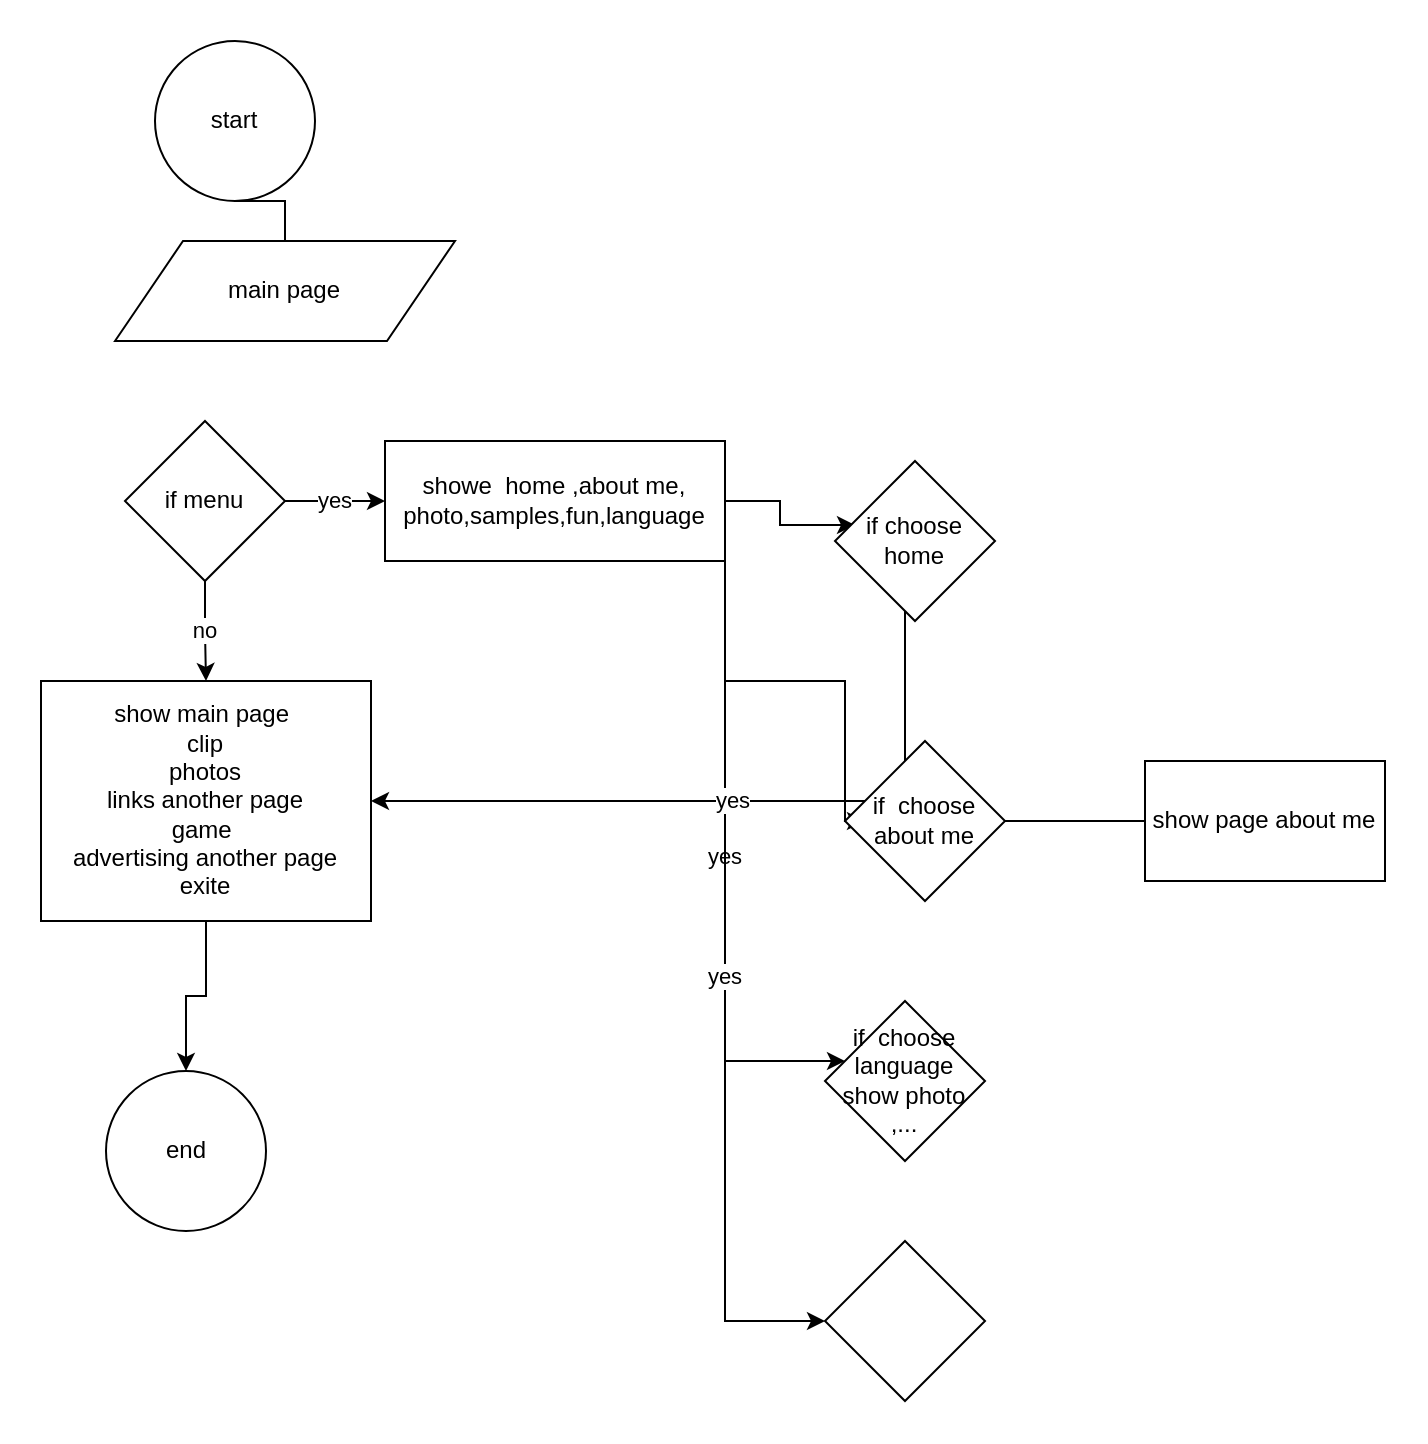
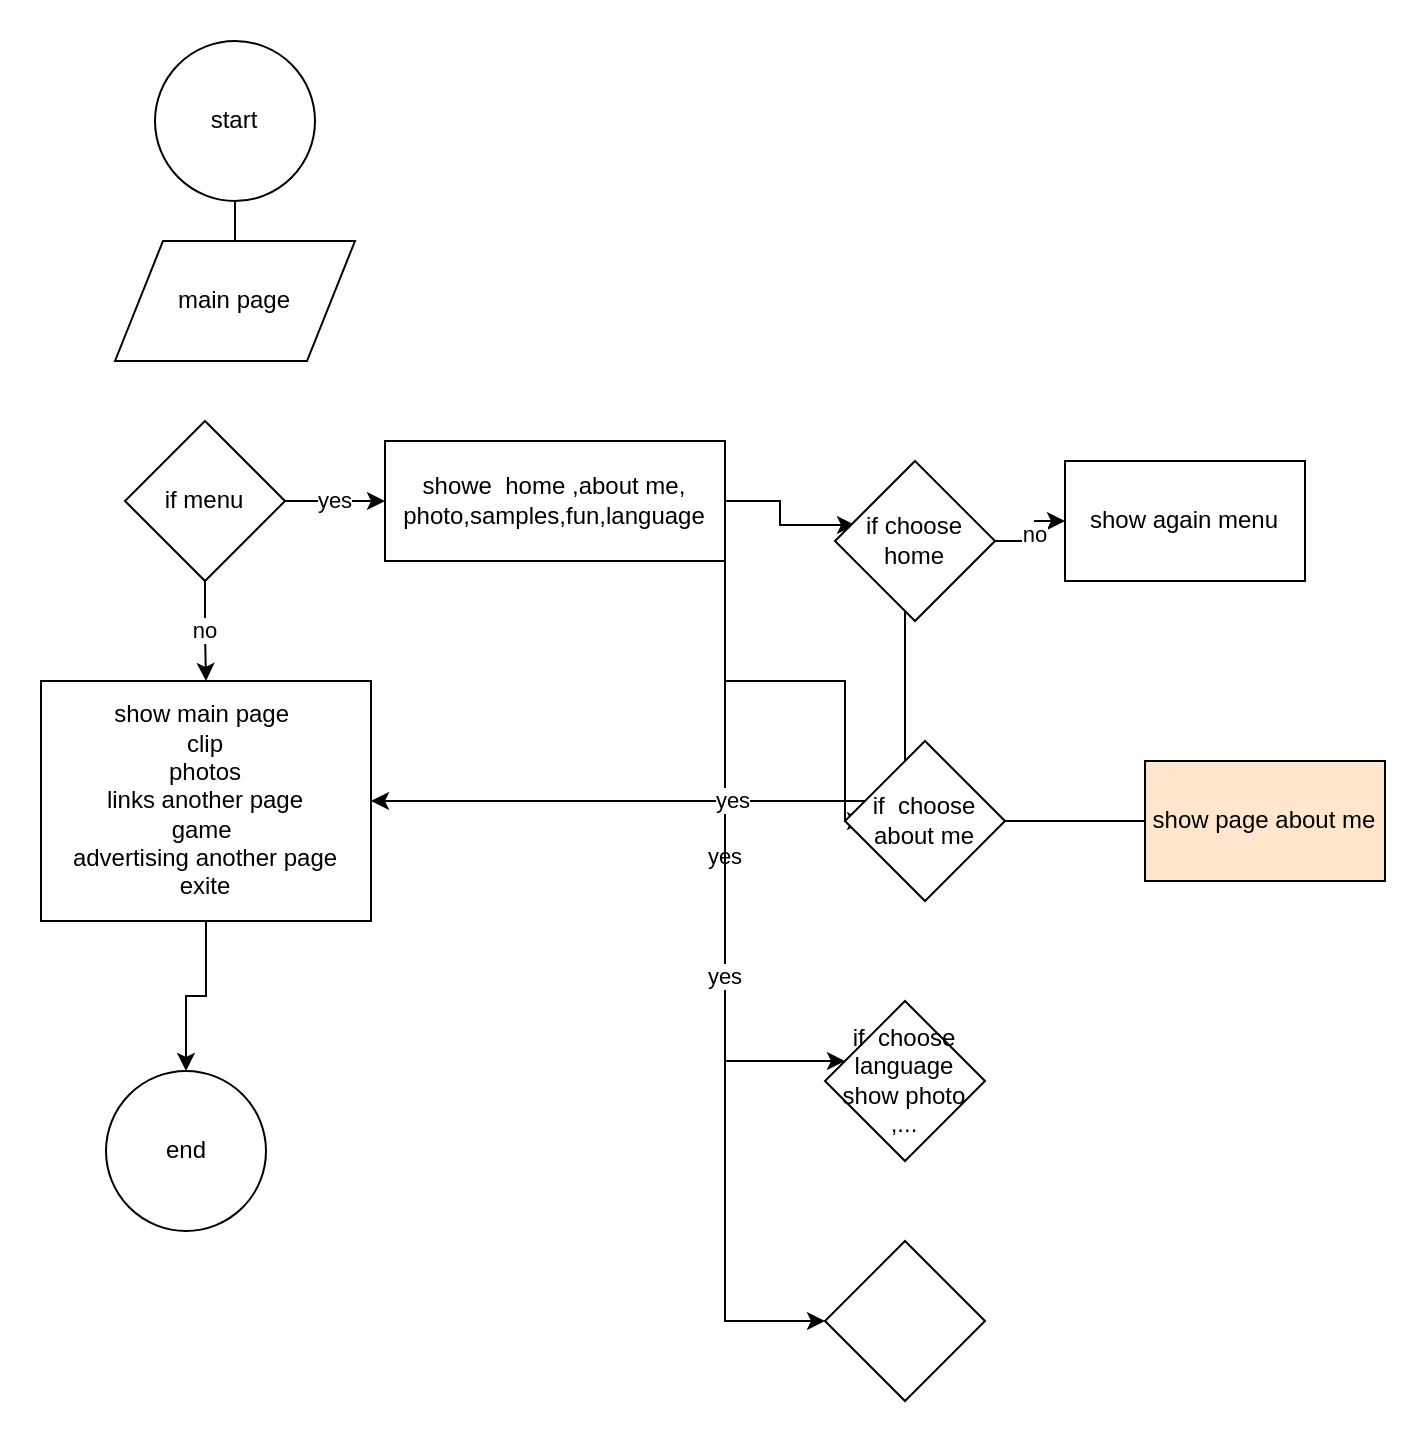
node "main page": size 340x100 -> 240x120
node "show again menu": added
edge "if choose home" -> "show again menu": added, label "no"
node "show page about me": fillcolor #ffffff -> #ffe6cc
